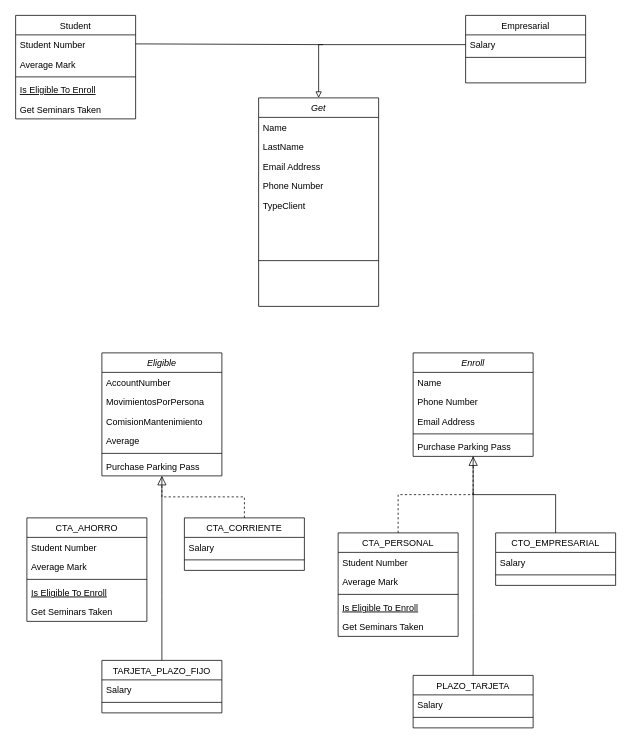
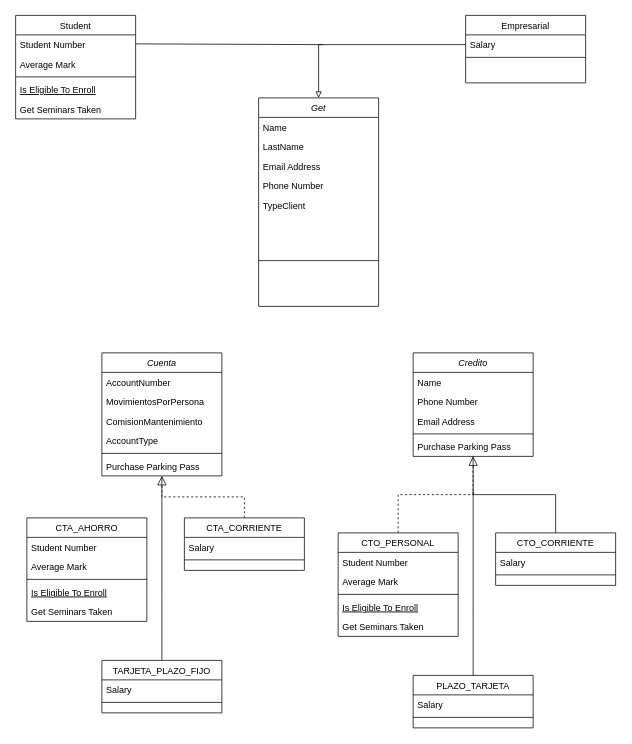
node "Eligible": label "Eligible" -> "Cuenta"
node "Enroll": label "Enroll" -> "Credito"
node "Average": label "Average" -> "AccountType"
node "CTA_PERSONAL": label "CTA_PERSONAL" -> "CTO_PERSONAL"
node "CTO_EMPRESARIAL": label "CTO_EMPRESARIAL" -> "CTO_CORRIENTE"
